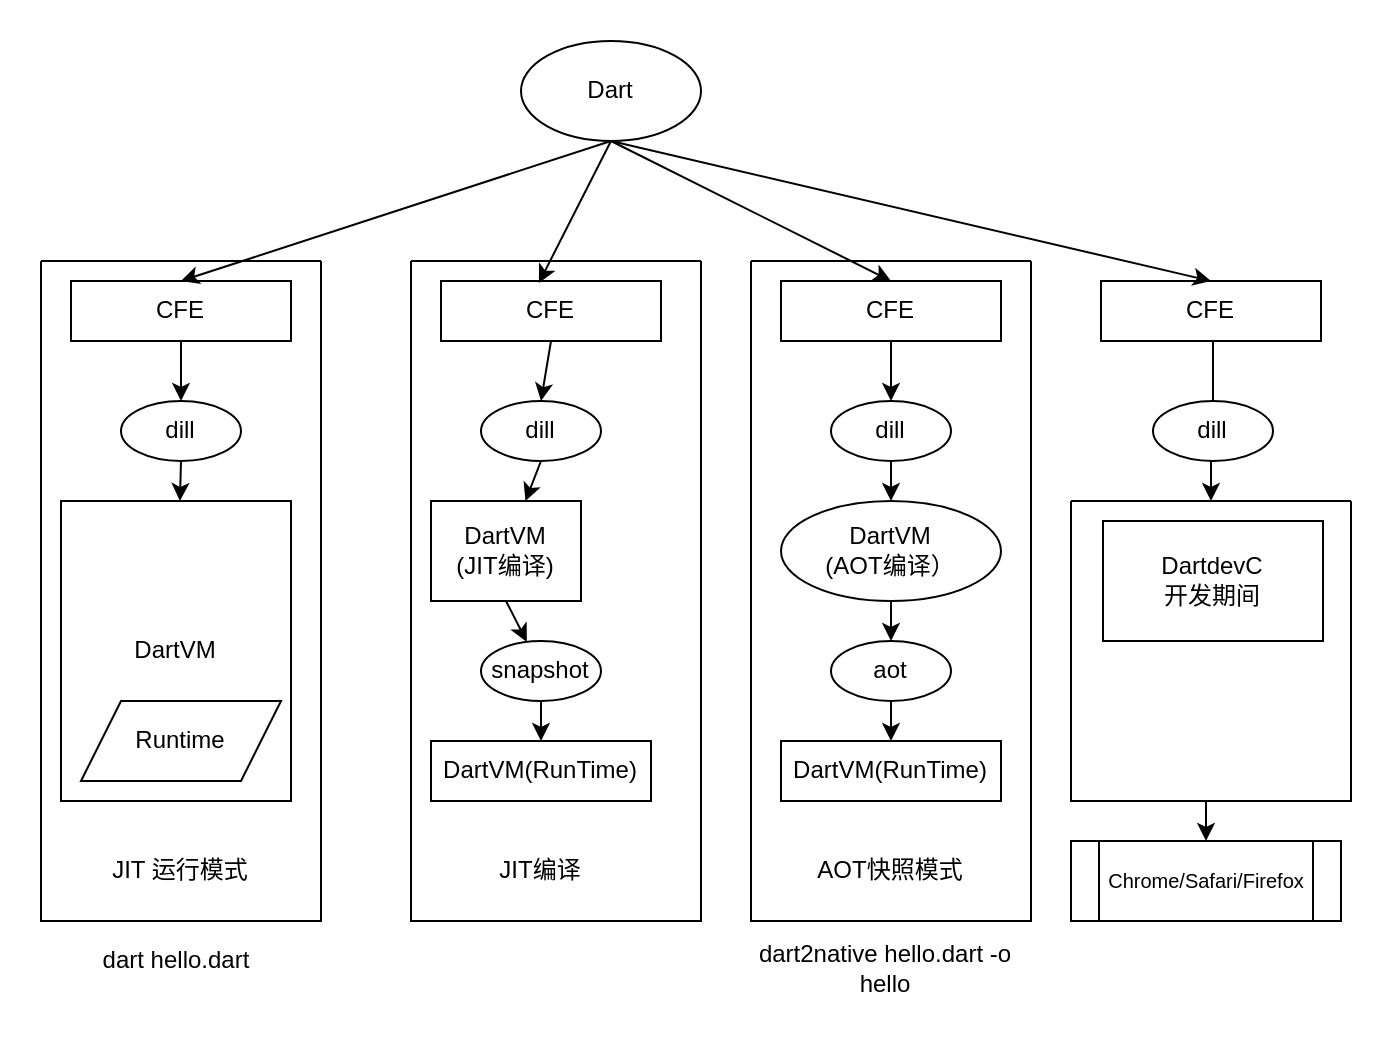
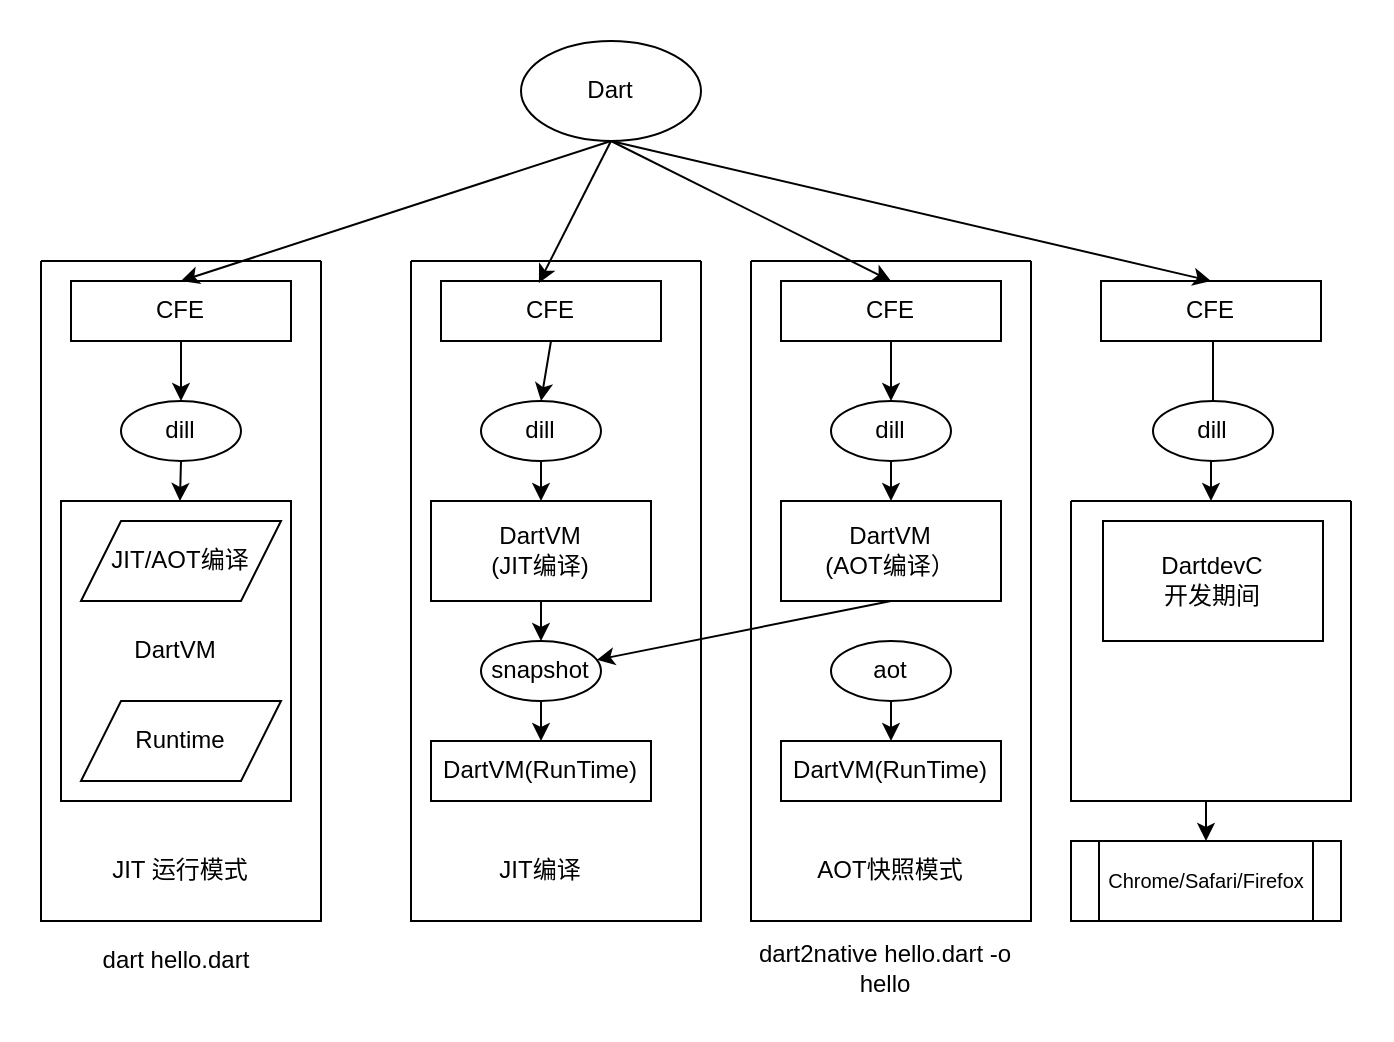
node "DartVM (JIT编译)": size 150x100 -> 220x100
node "DartVM (AOT编译）": shape ellipse -> rectangle
node "JIT/AOT编译": added
edge "DartVM (AOT编译）" -> "aot": now "DartVM (AOT编译）" -> "snapshot"
